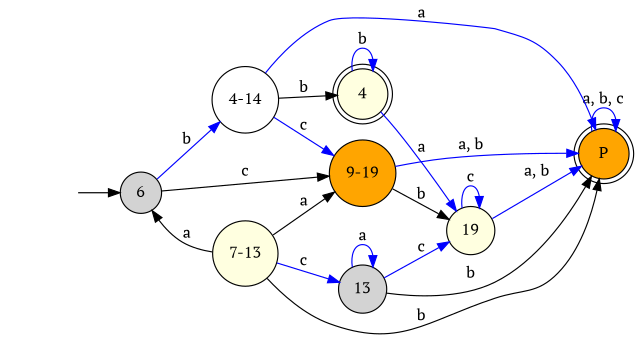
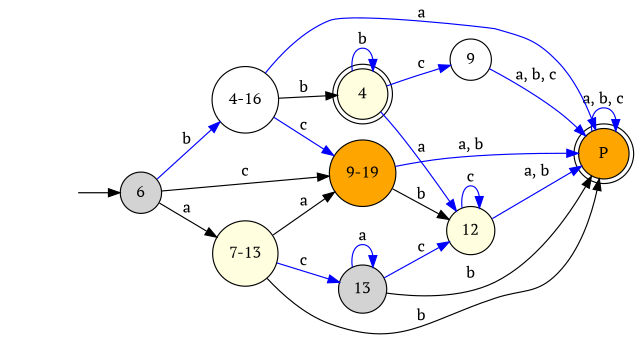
node "9": added
node "4-14": label "4-14" -> "4-16"
node "19": label "19" -> "12"
edge "7-13" -> "6": reversed
